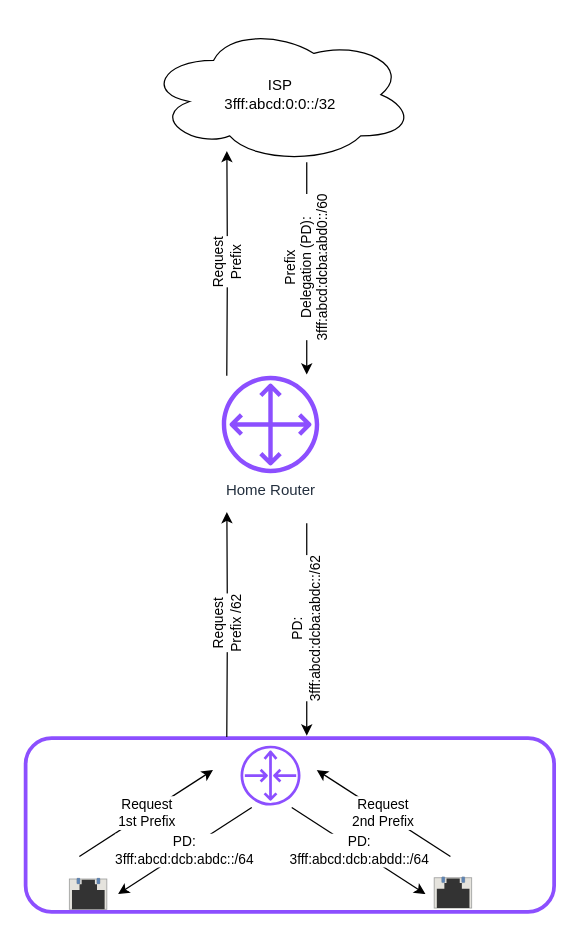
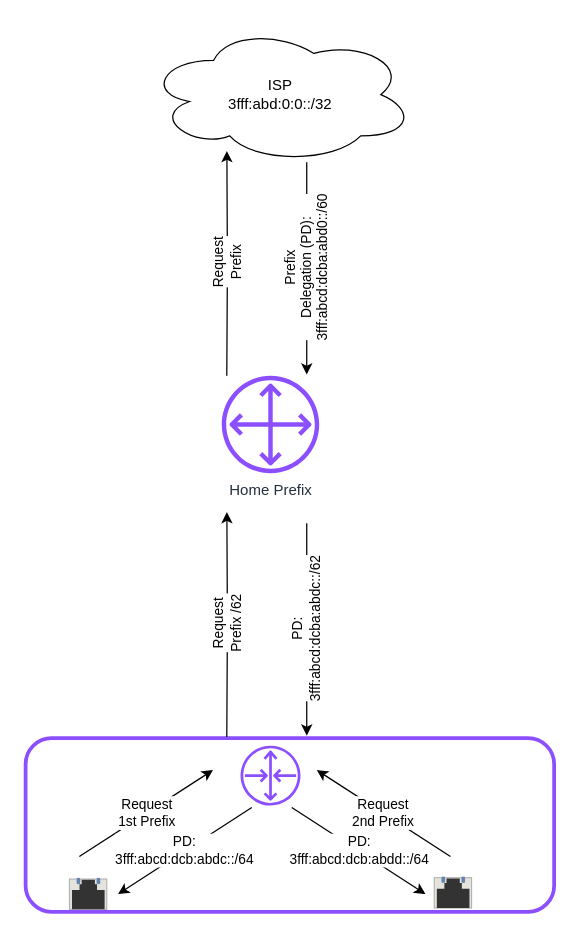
node "ISP 3fff:abcd:0:0::/32": label "ISP 3fff:abcd:0:0::/32" -> "ISP 3fff:abd:0:0::/32"
node "Home Router": label "Home Router" -> "Home Prefix"
